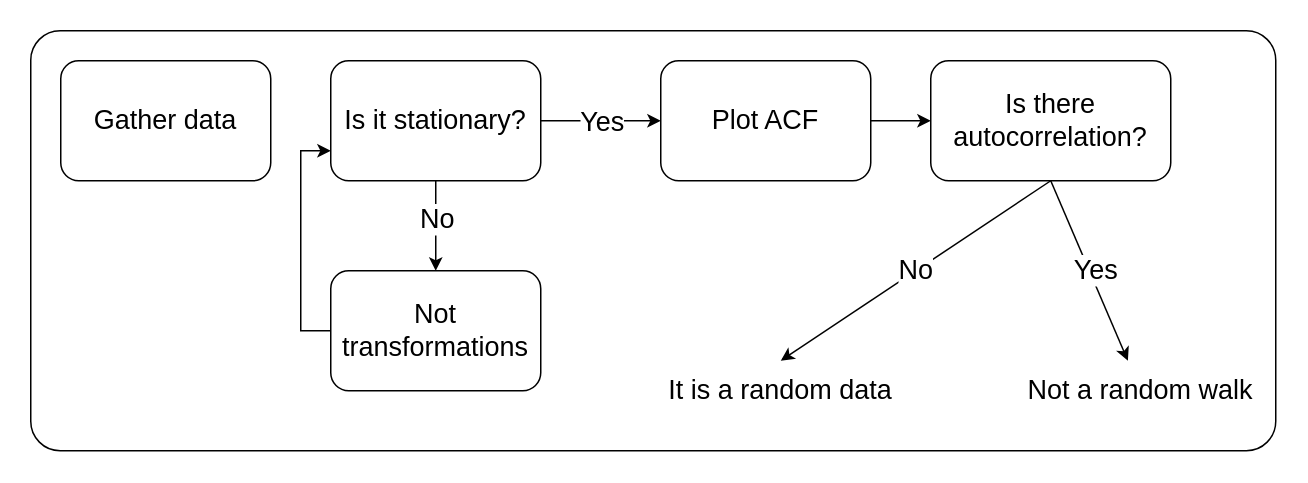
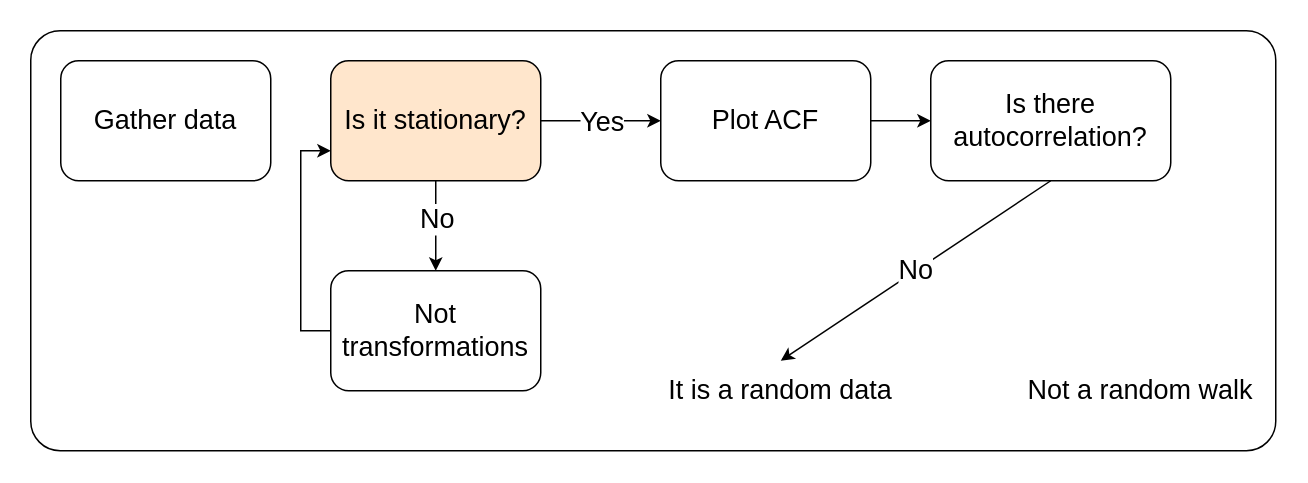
node "Is it stationary?": fillcolor #ffffff -> #ffe6cc
edge "Is there autocorrelation?" -> "Not a random walk": removed, label "Yes"
